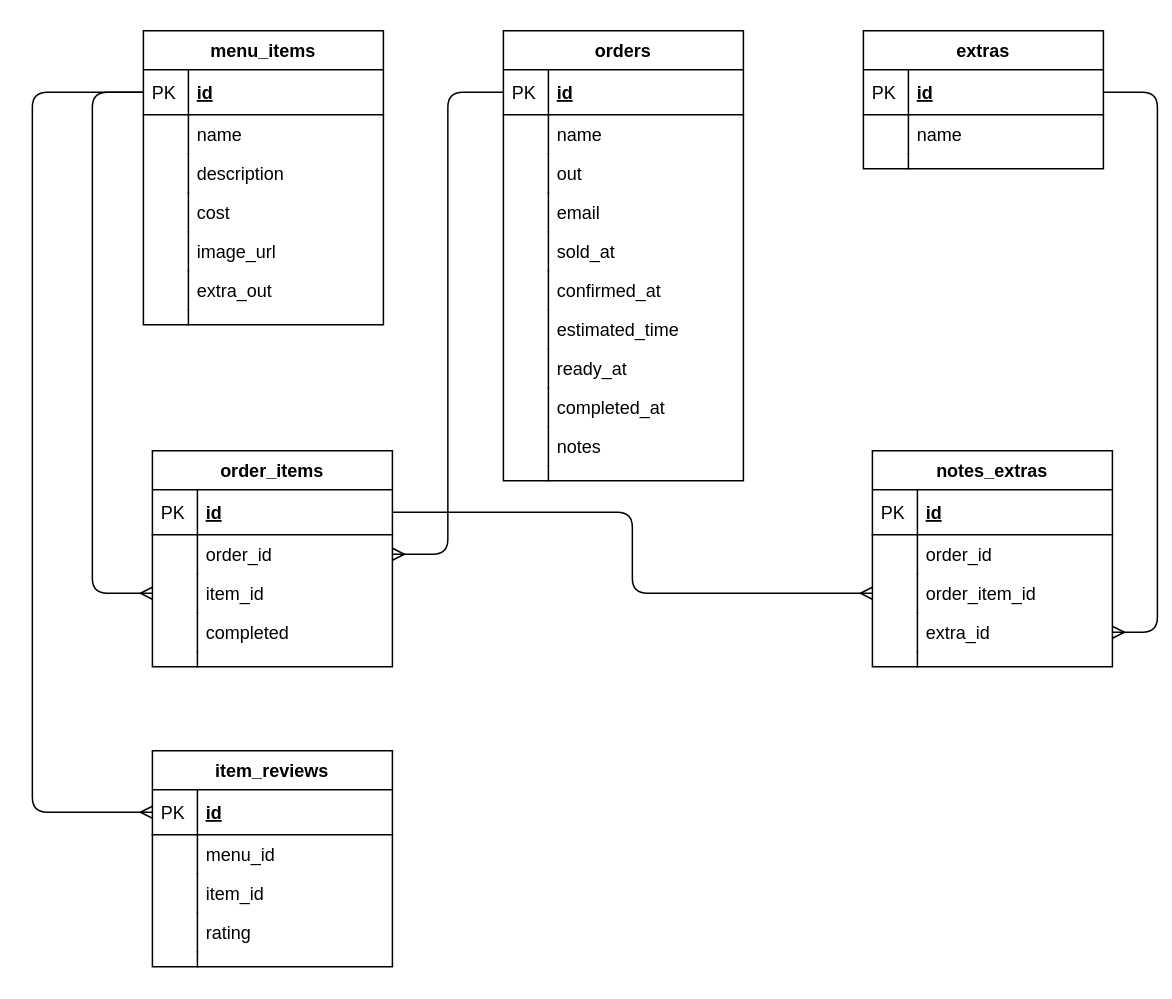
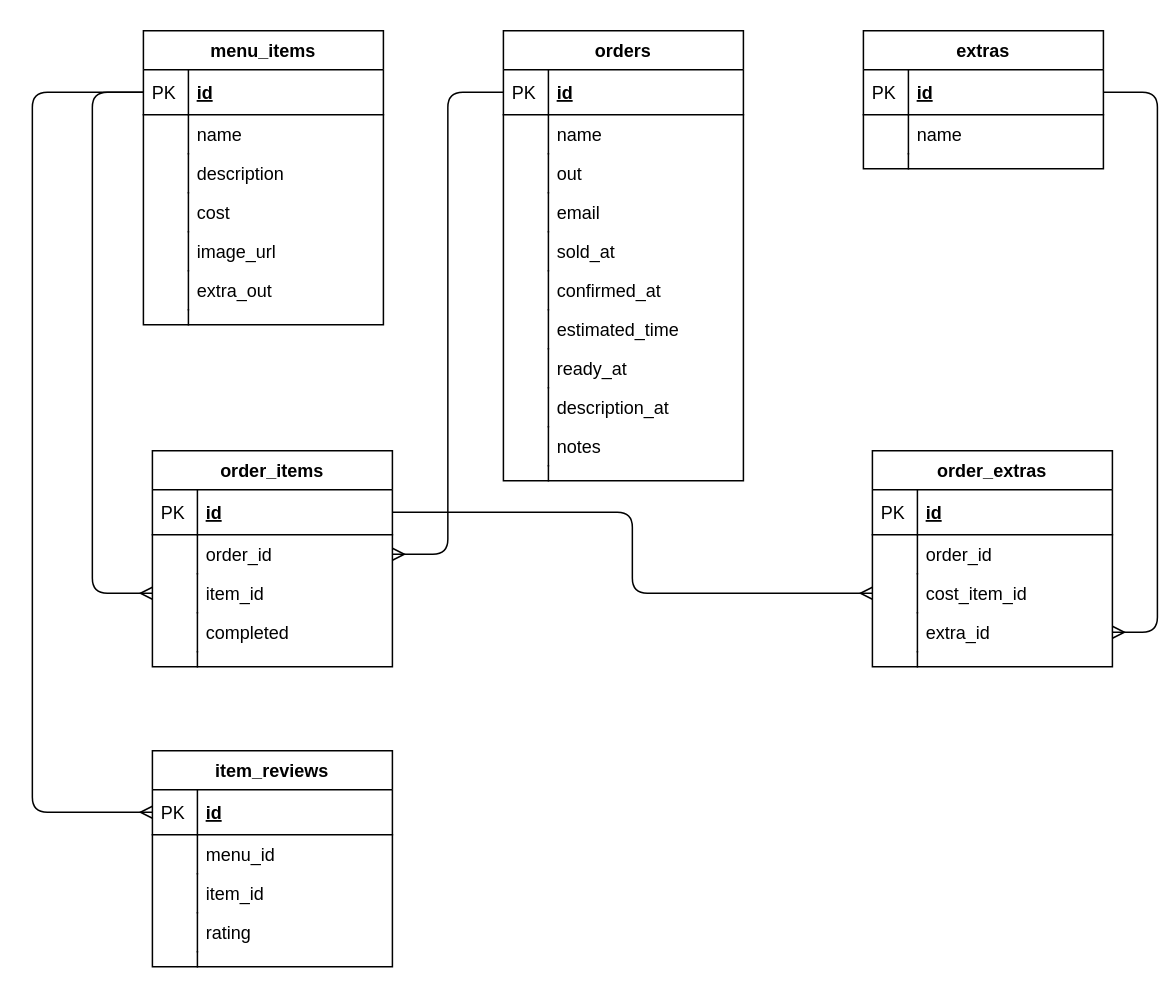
node "completed_at": label "completed_at" -> "description_at"
node "notes_extras": label "notes_extras" -> "order_extras"
node "order_item_id": label "order_item_id" -> "cost_item_id"
